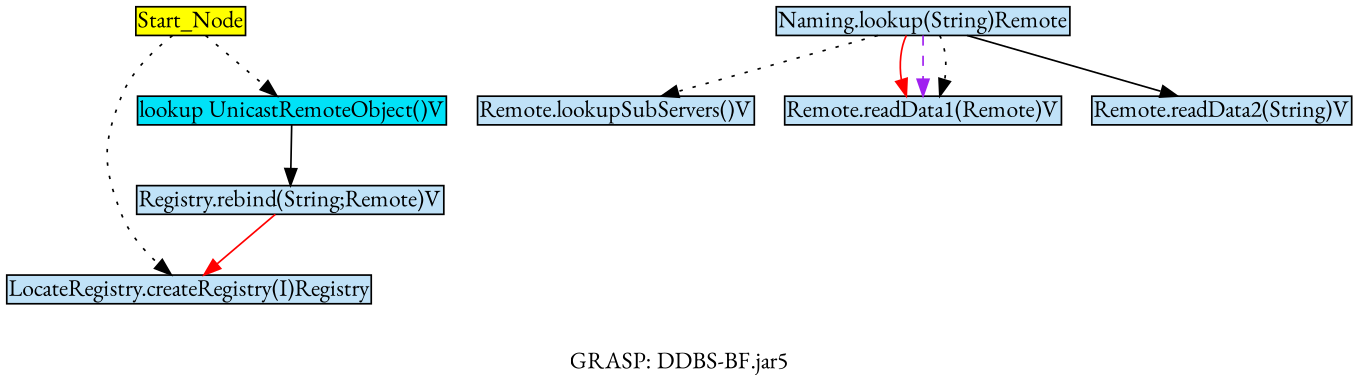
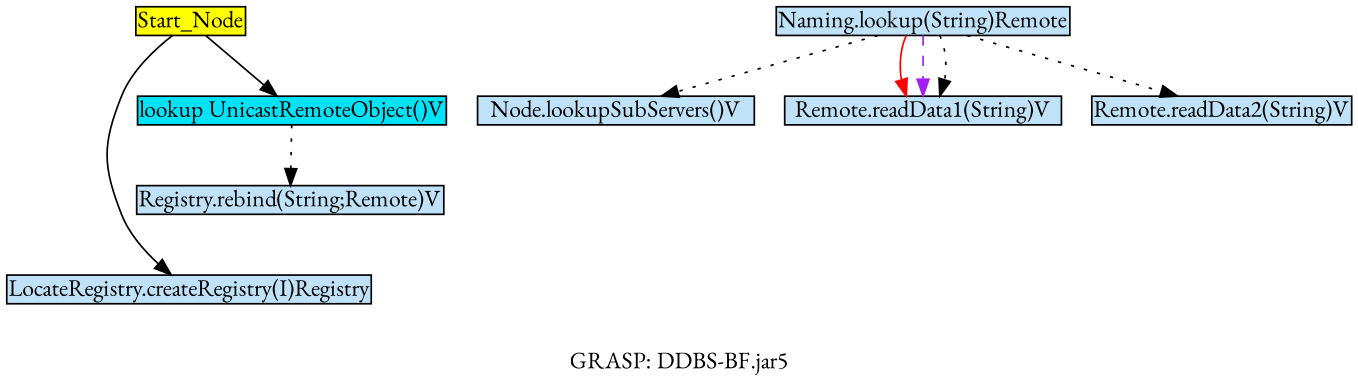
edge "Start_Node" -> "lookup UnicastRemoteObject()V": style dotted -> solid
edge "Naming.lookup(String)Remote" -> "Remote.readData2(String)V": style solid -> dotted
node "Remote.lookupSubServers()V": label "Remote.lookupSubServers()V" -> "Node.lookupSubServers()V"
node "Remote.readData1(Remote)V": label "Remote.readData1(Remote)V" -> "Remote.readData1(String)V"
edge "Start_Node" -> "LocateRegistry.createRegistry(I)Registry": style dotted -> solid
edge "lookup UnicastRemoteObject()V" -> "Registry.rebind(String;Remote)V": style solid -> dotted
edge "Registry.rebind(String;Remote)V" -> "LocateRegistry.createRegistry(I)Registry": removed
